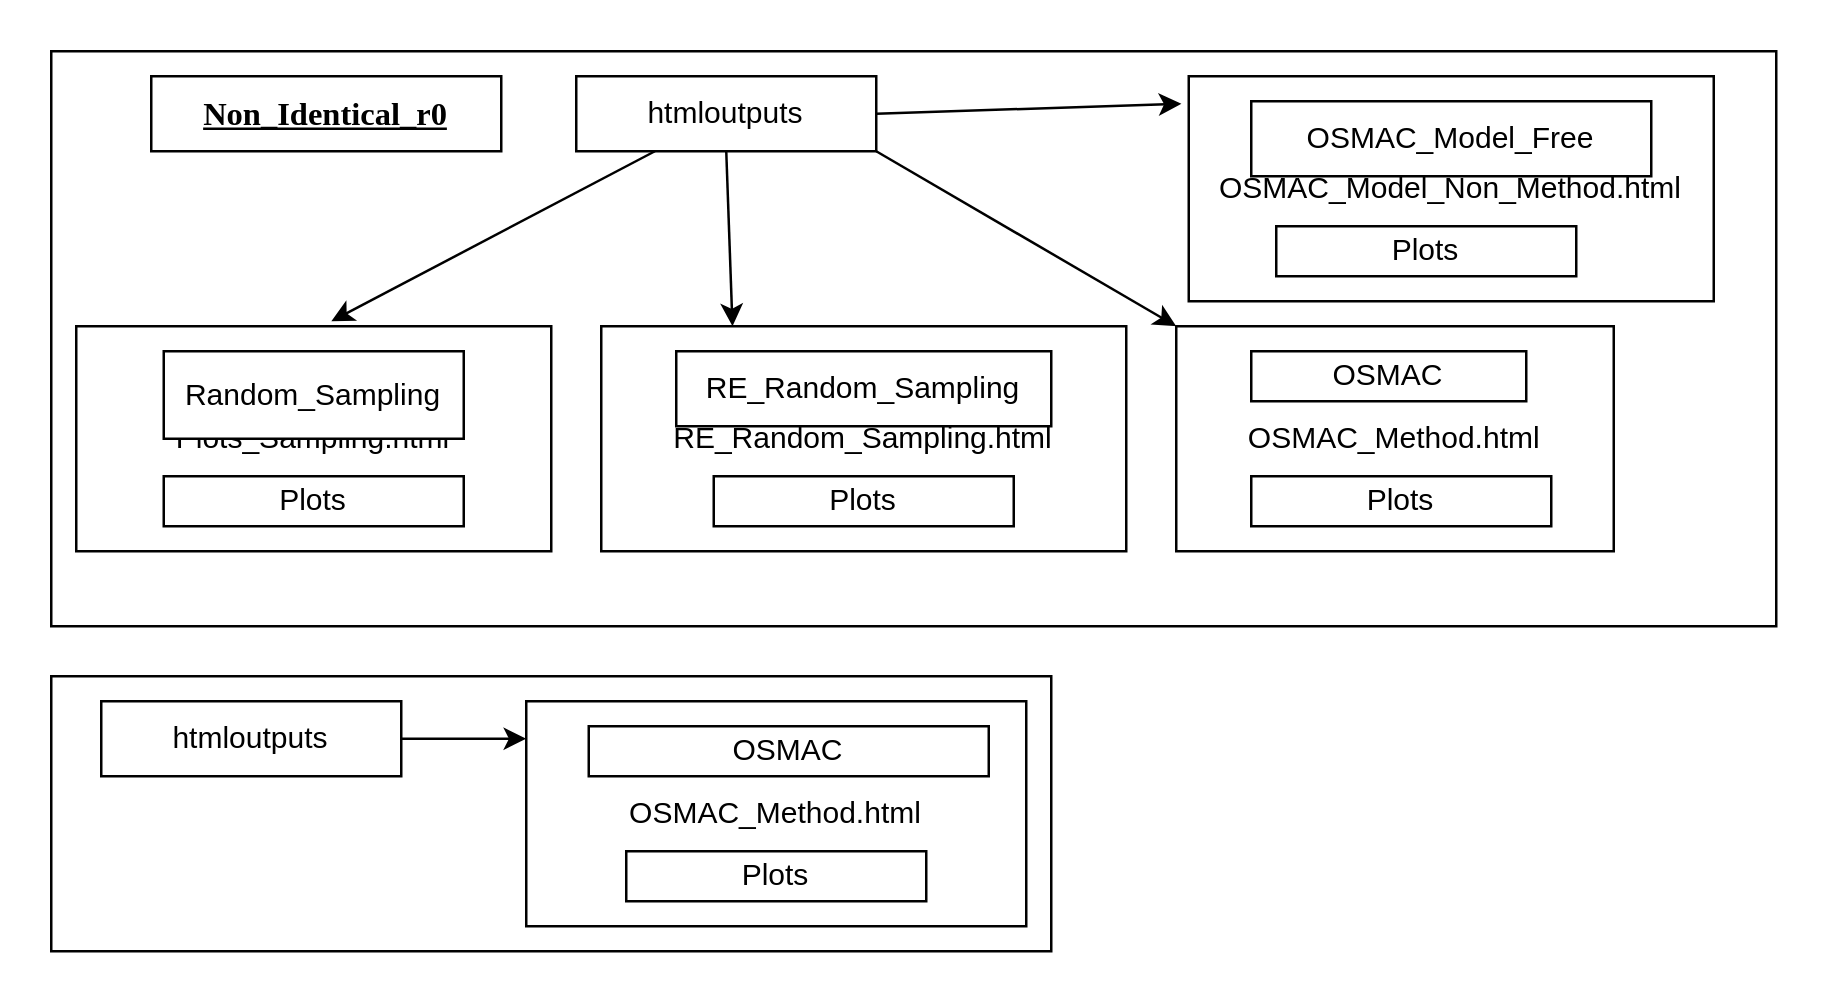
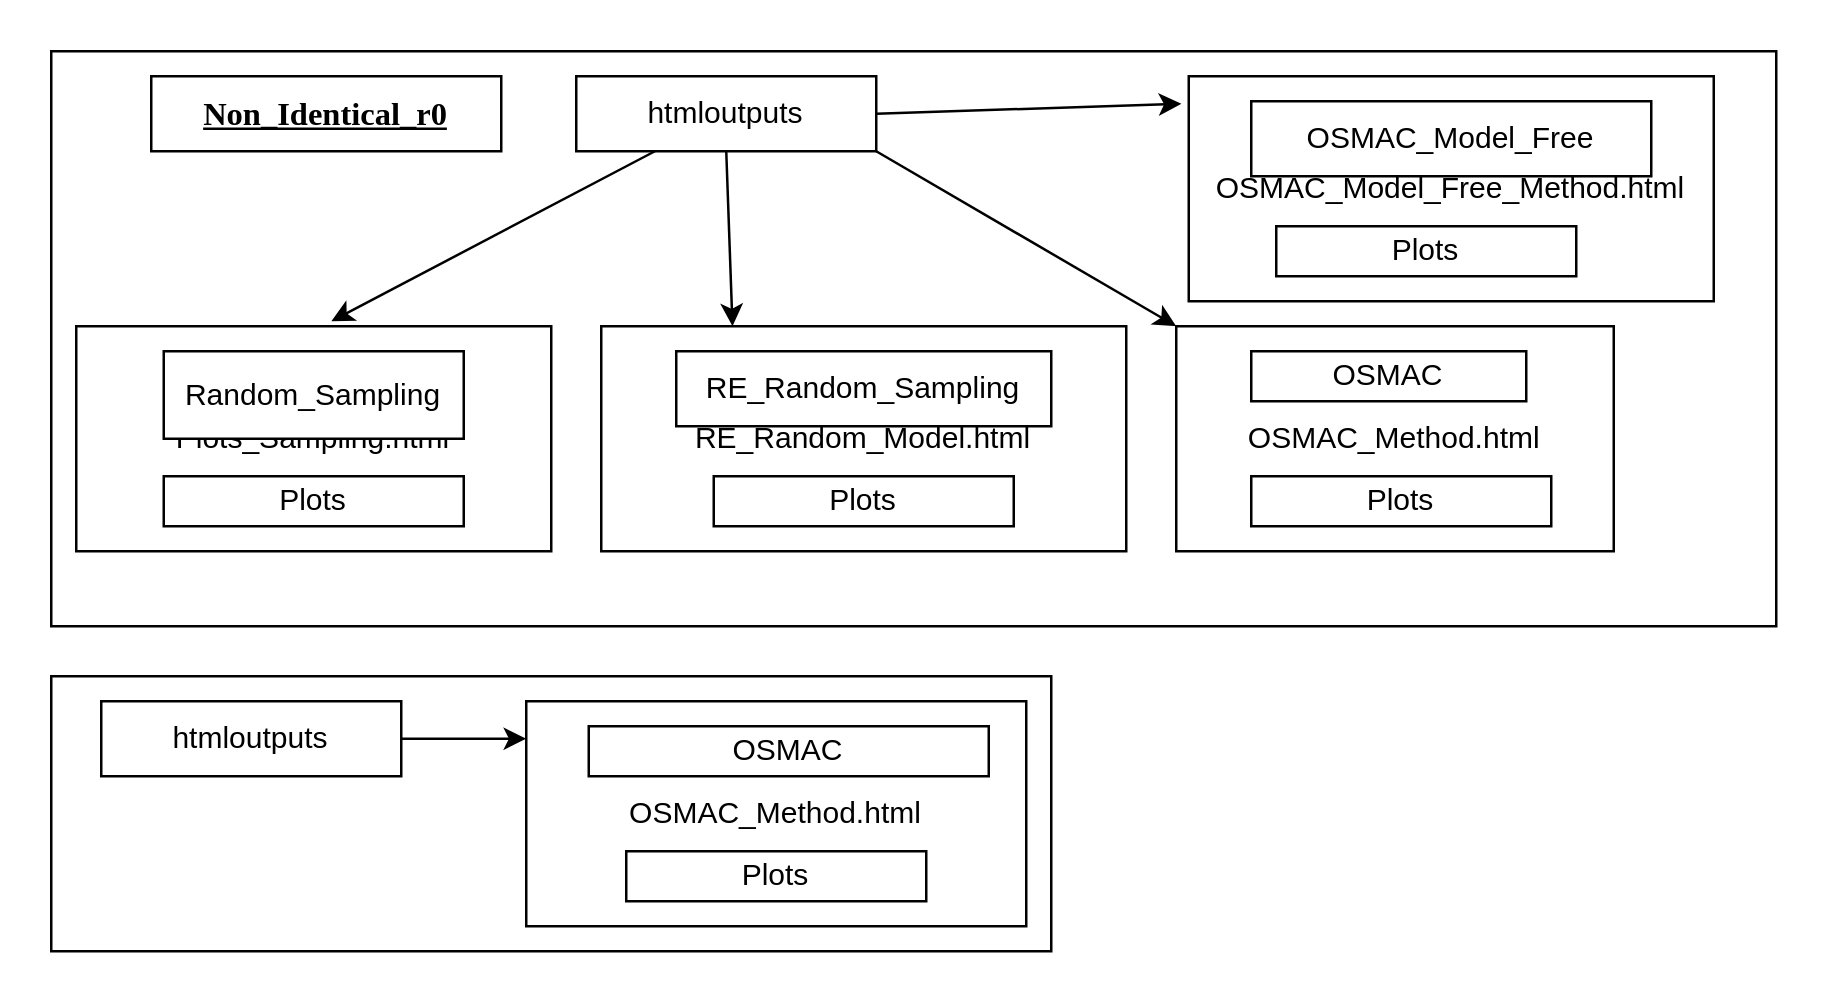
node "OSMAC_Model_Non_Method.html": label "OSMAC_Model_Non_Method.html" -> "OSMAC_Model_Free_Method.html"
node "RE_Random_Sampling.html": label "RE_Random_Sampling.html" -> "RE_Random_Model.html"
